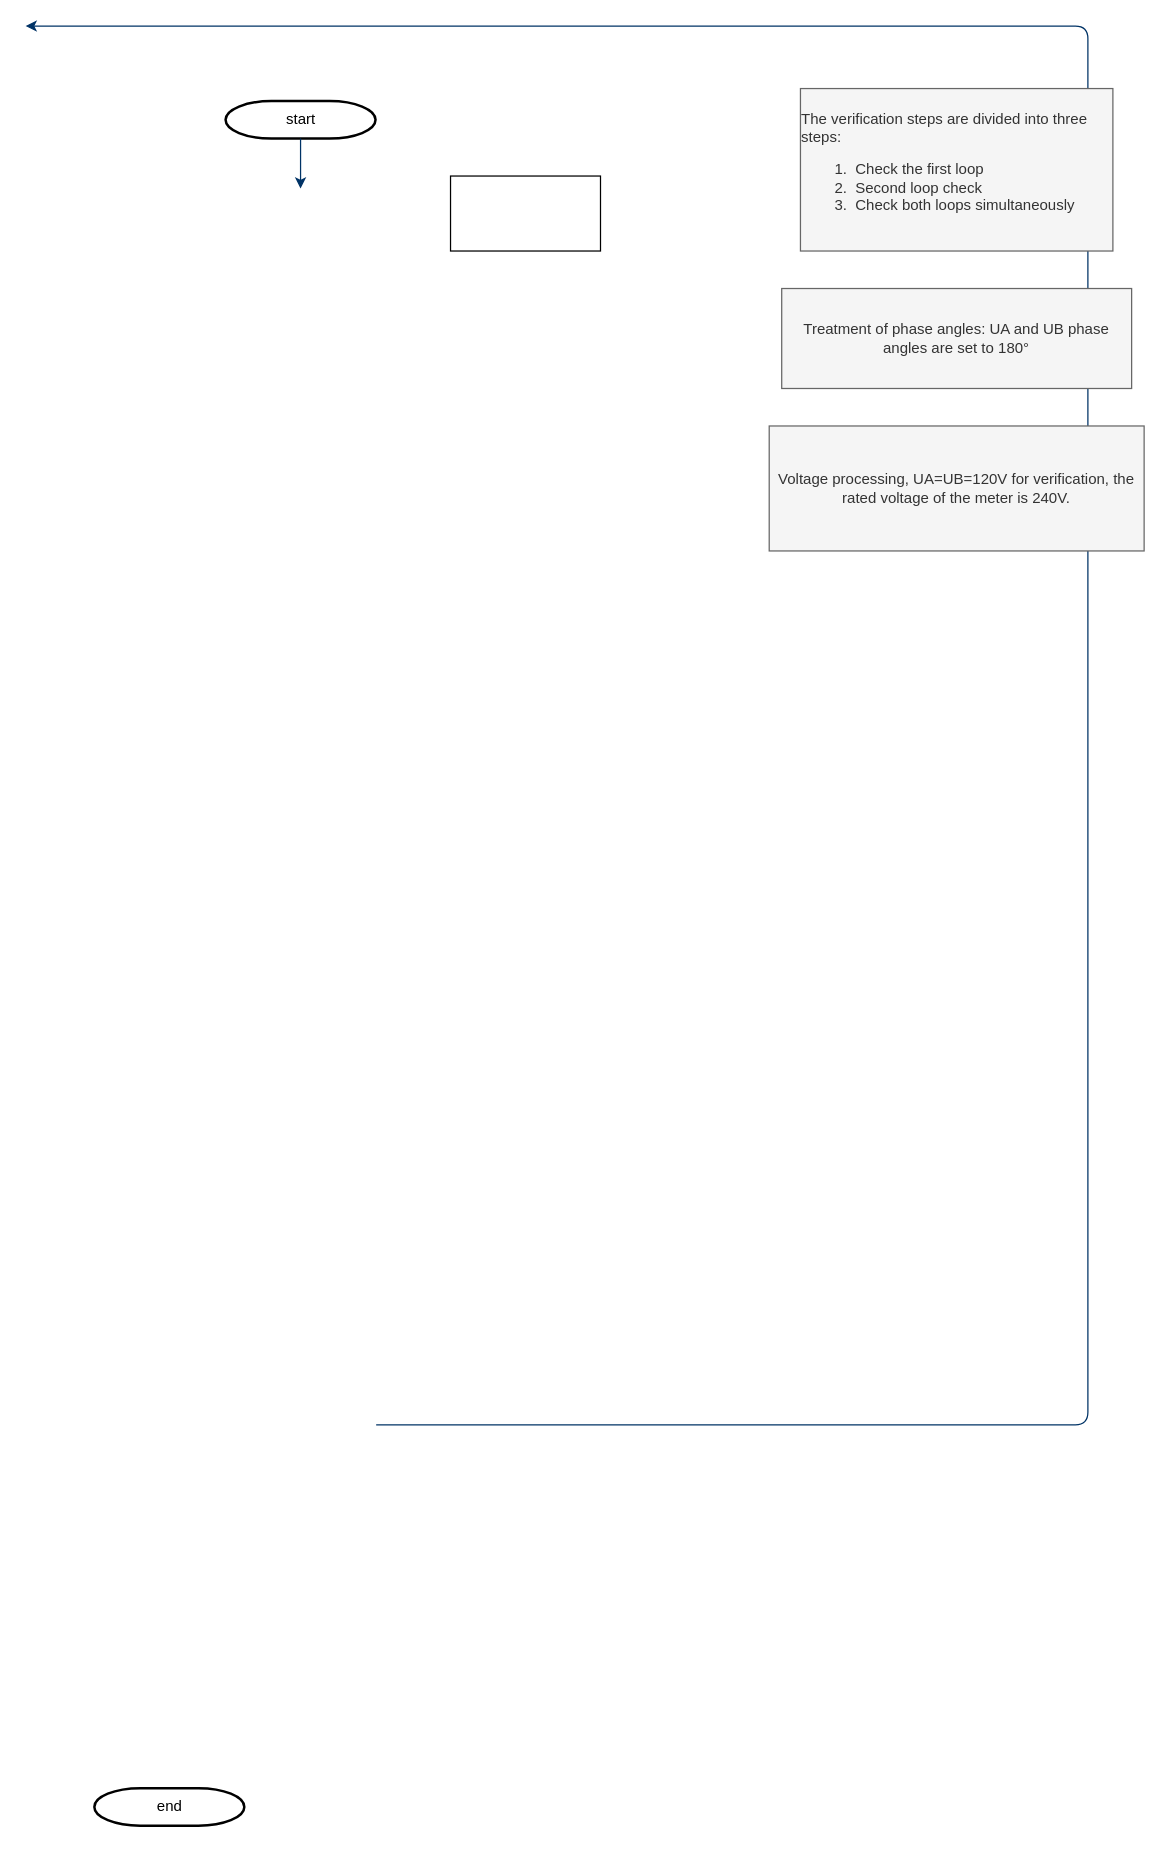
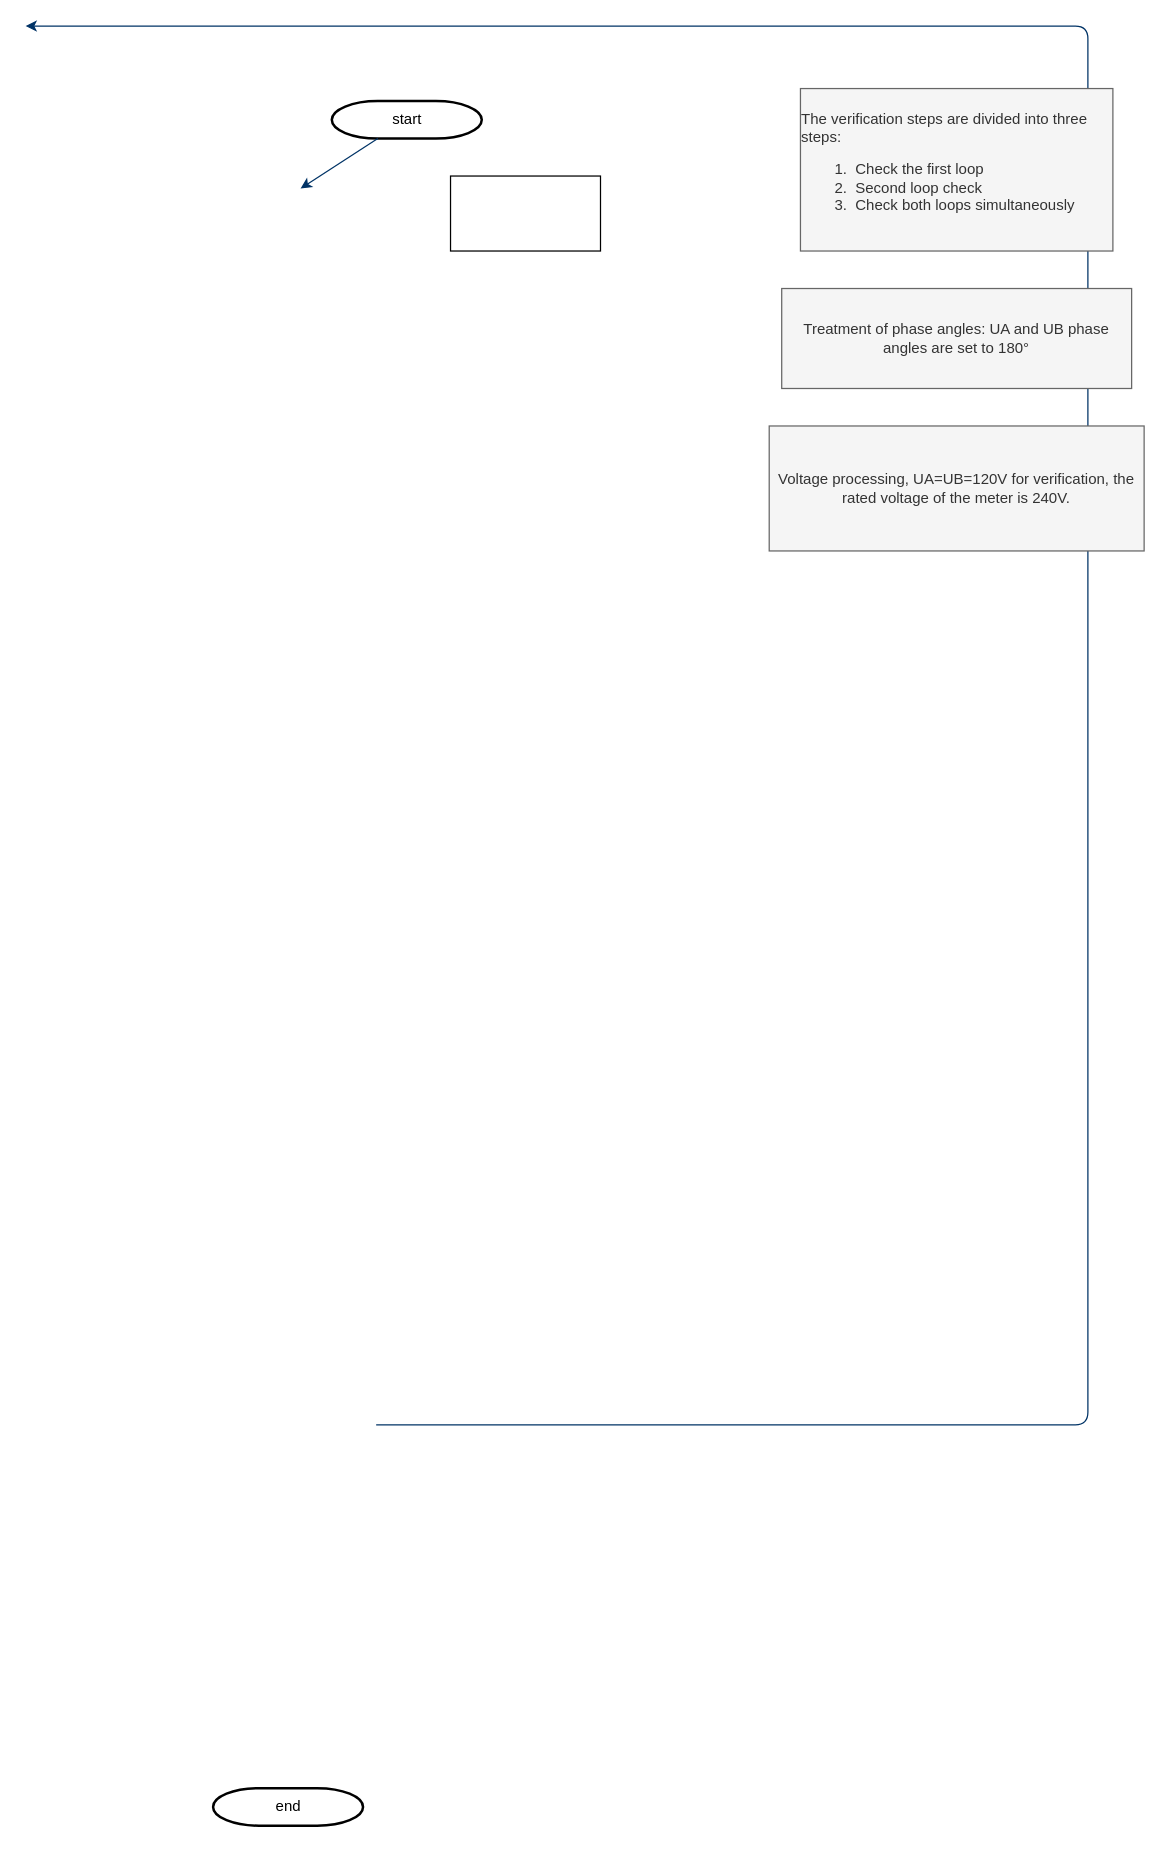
node "start": moved (301, 119) -> (407, 119)
node "end": moved (169, 1807) -> (288, 1807)
